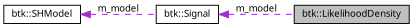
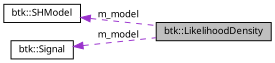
edge "btk::Signal" -> "btk::SHModel": now "btk::LikelihoodDensity" -> "btk::SHModel"
